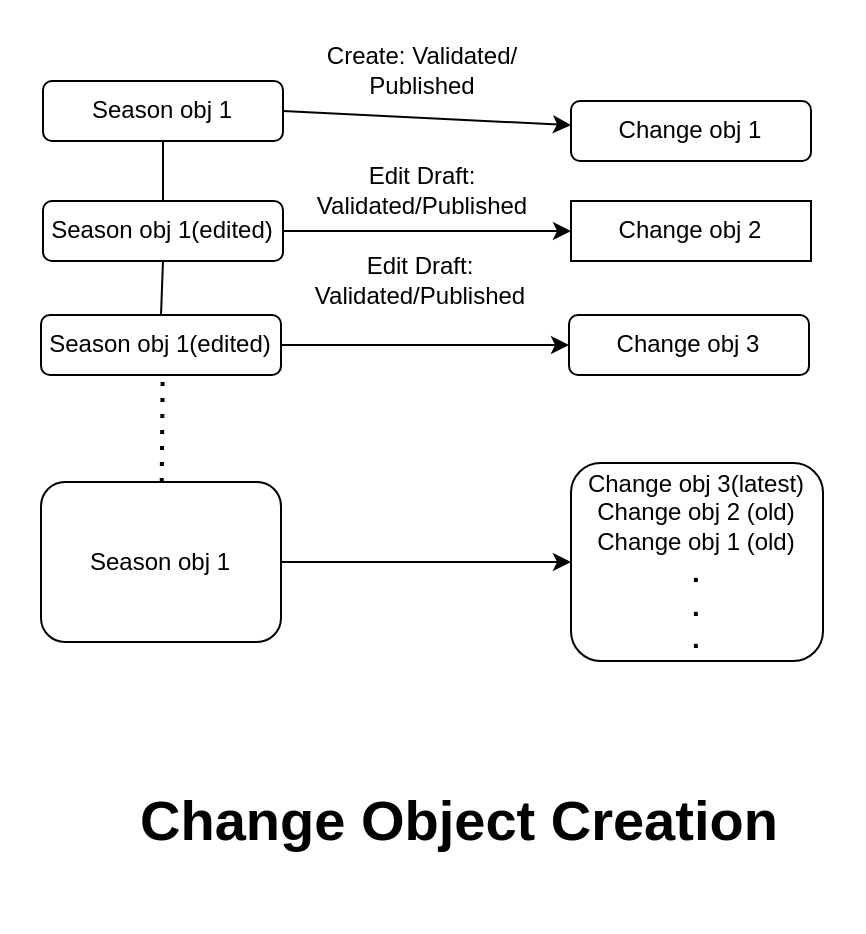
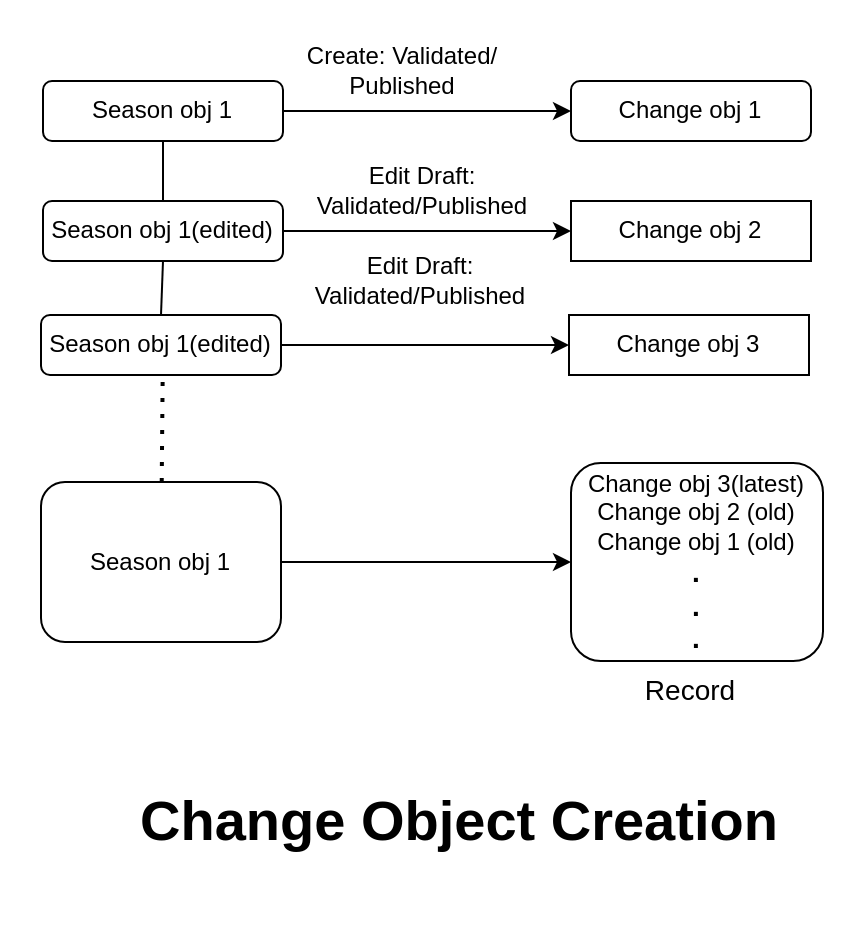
node "Create: Validated/ Published": moved (423, 71) -> (403, 71)
node "Change obj 1": moved (691, 131) -> (691, 111)
node "Change obj 3": shape rounded rectangle -> rectangle
node "Record": added
